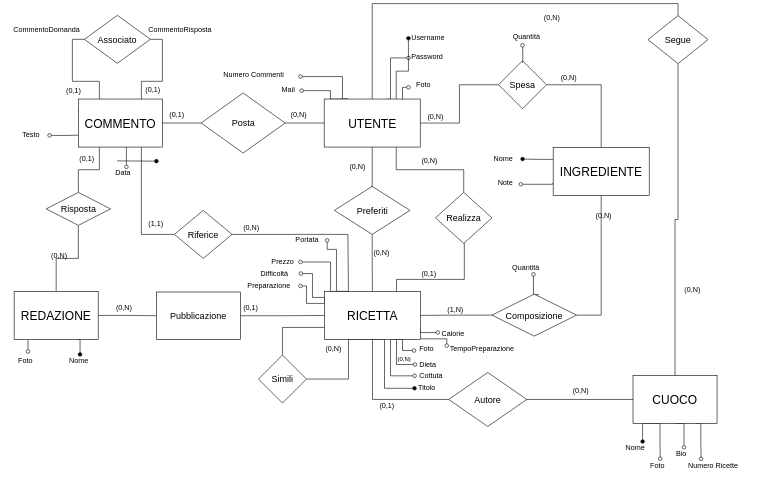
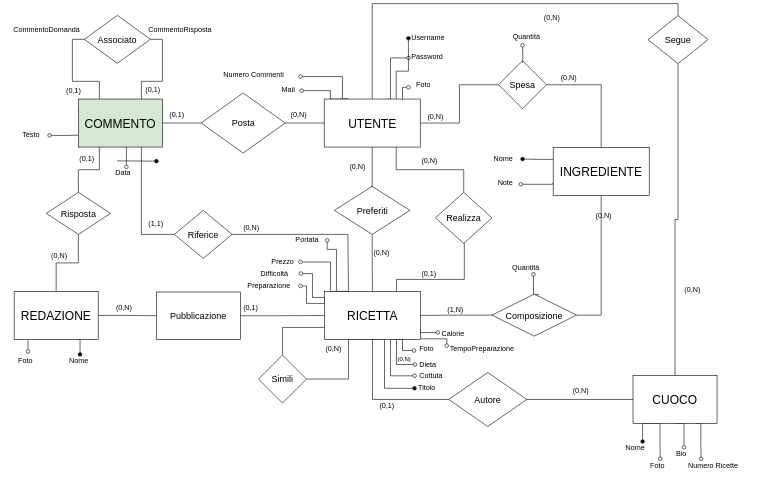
node "COMMENTO": fillcolor #ffffff -> #d5e8d4
node "Risposta": size 64x33 -> 64x42
